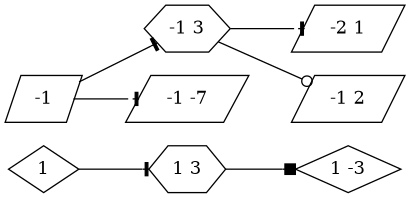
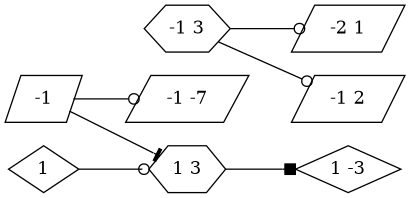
edge "-1 3" -> "-2 1": arrowhead tee -> odot
edge "-1" -> "-1 3": now "-1" -> "1 3"
edge "-1" -> "-1 -7": arrowhead tee -> odot
edge "1" -> "1 3": arrowhead tee -> odot
